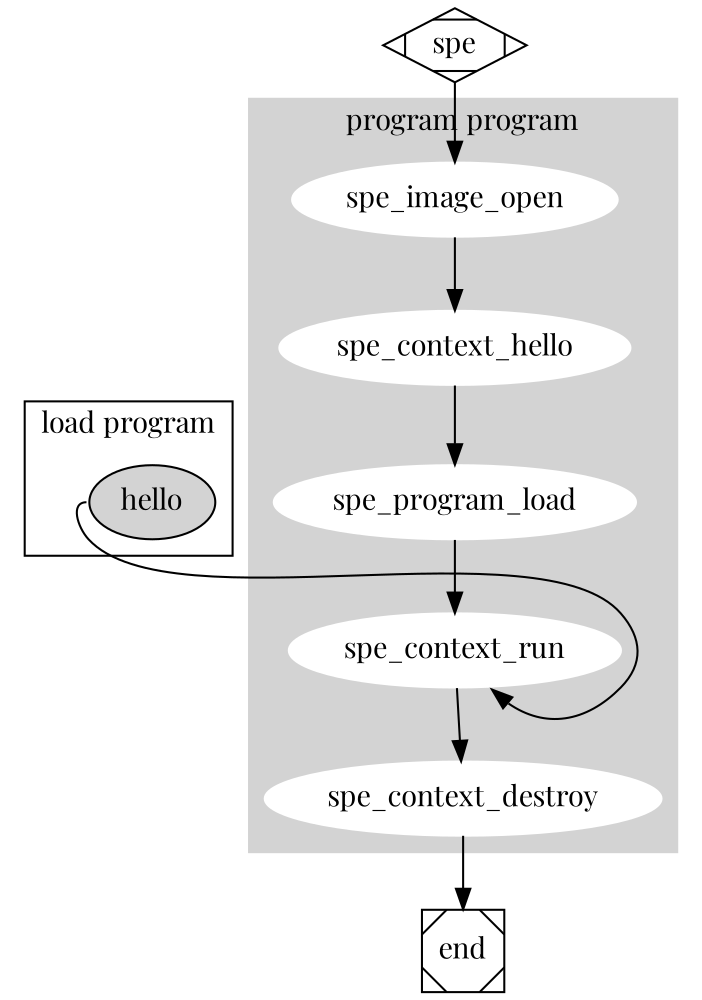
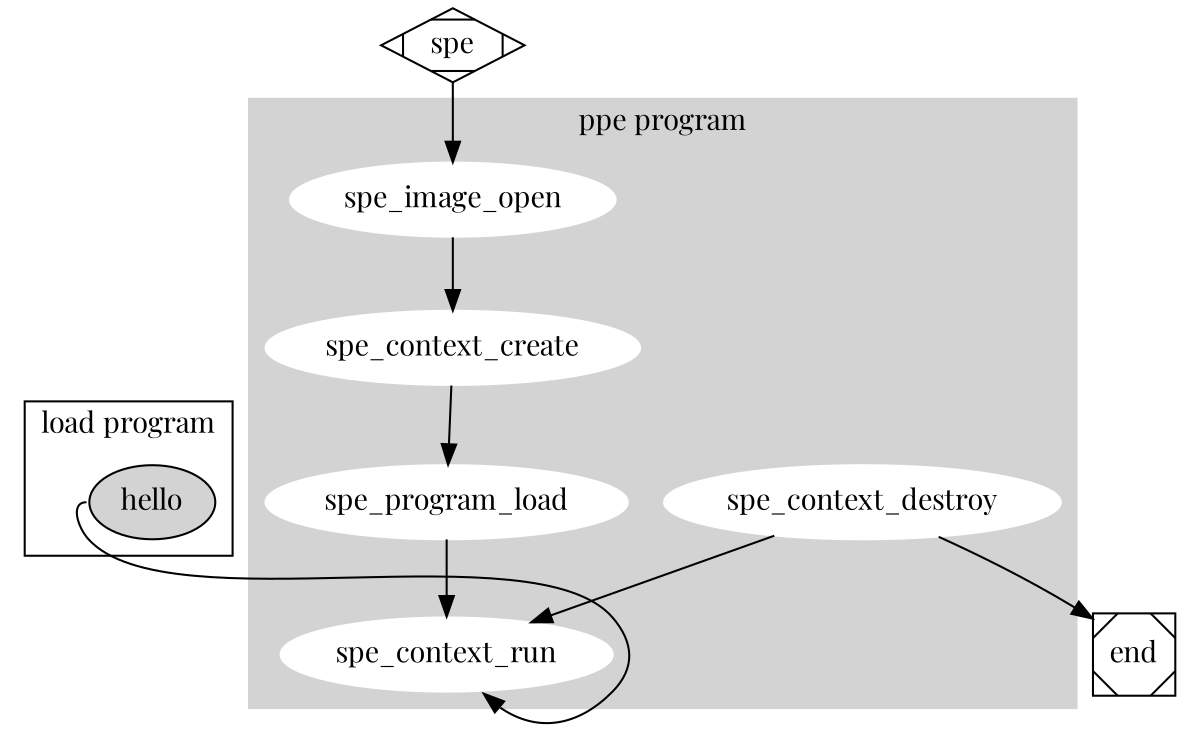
cluster "program program": label "program program" -> "ppe program"
node "spe_context_hello": label "spe_context_hello" -> "spe_context_create"
edge "spe_context_run" -> "spe_context_destroy": reversed
